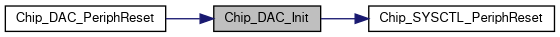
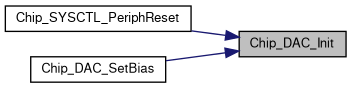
node "Chip_DAC_PeriphReset": label "Chip_DAC_PeriphReset" -> "Chip_DAC_SetBias"
edge "Chip_DAC_Init" -> "Chip_SYSCTL_PeriphReset": reversed
